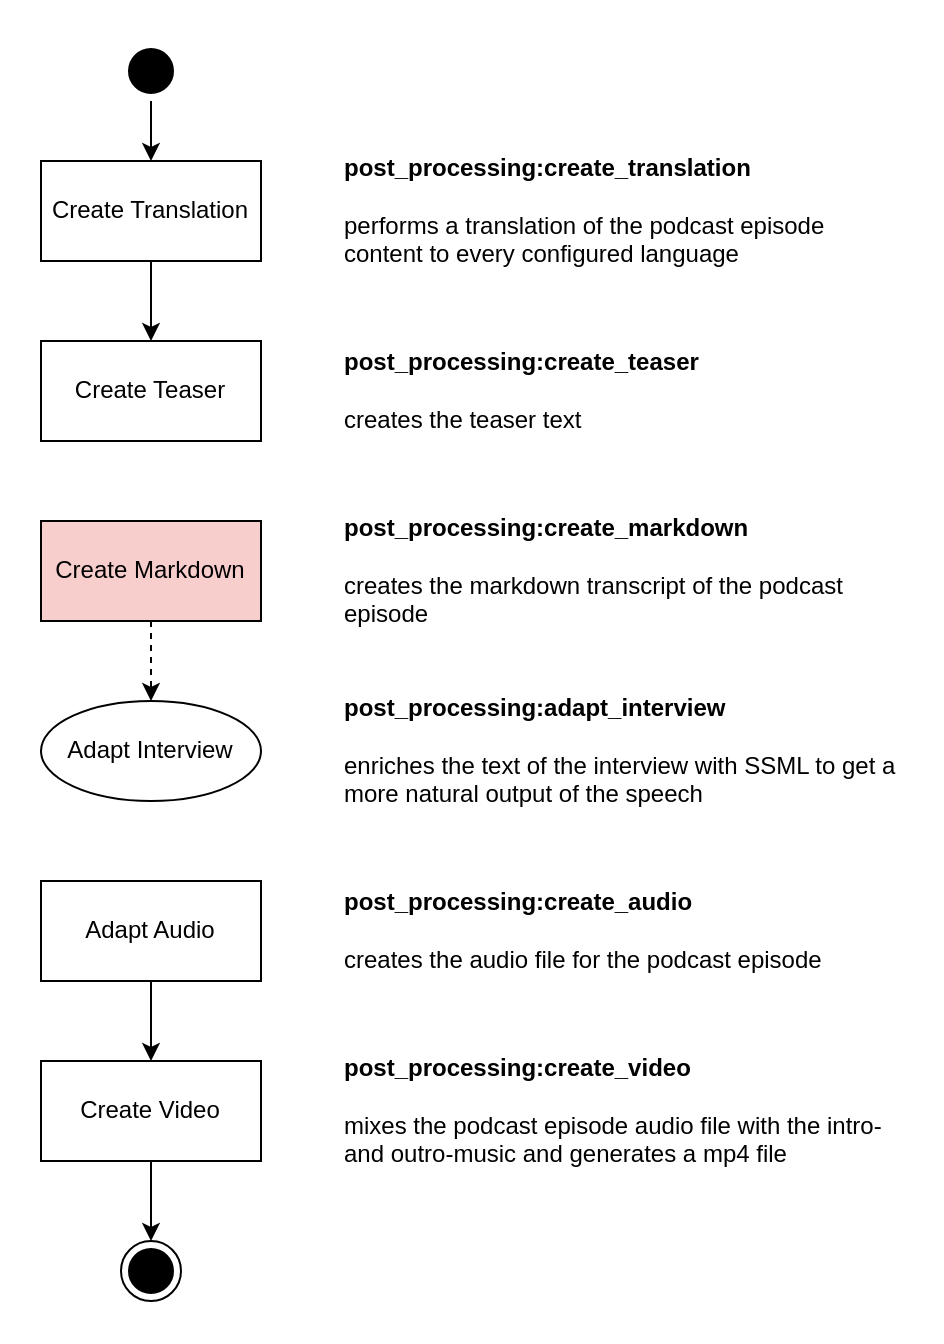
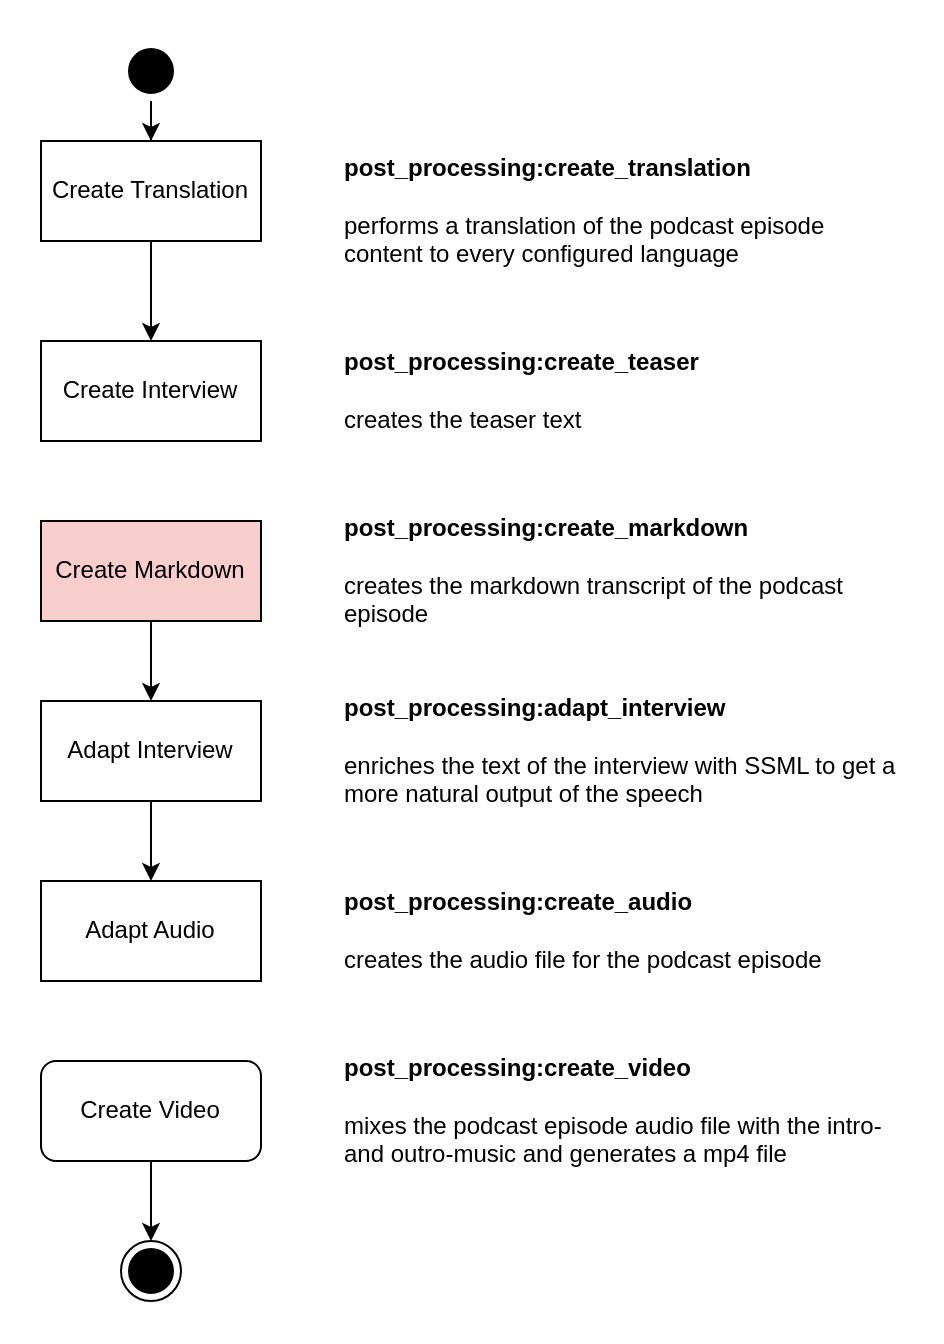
node "Create Translation": moved (151, 211) -> (151, 191)
node "Create Teaser": label "Create Teaser" -> "Create Interview"
edge "Create Markdown" -> "Adapt Interview": style dashed -> solid
node "Adapt Interview": shape ellipse -> rectangle
edge "Adapt Interview" -> "Adapt Audio": added
edge "Adapt Audio" -> "Create Video": removed
node "Create Video": shape rectangle -> rounded rectangle
